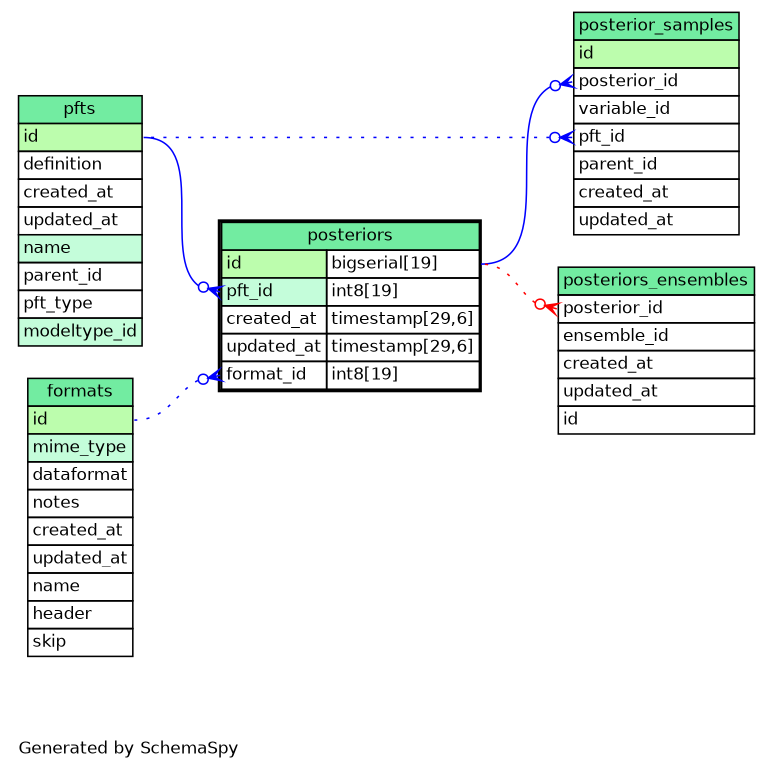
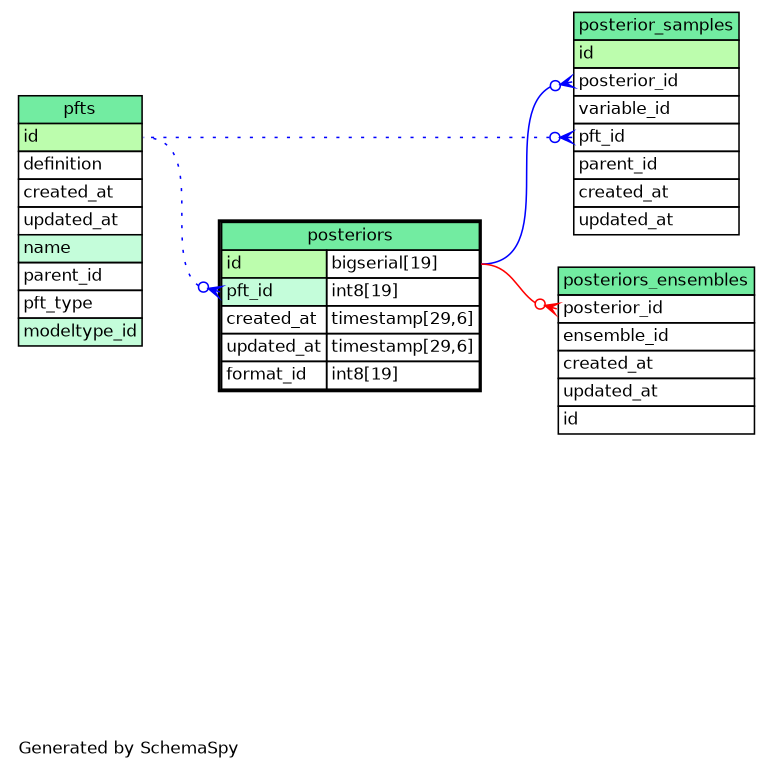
edge "pfts" -> "posteriors": style solid -> dotted
edge "posteriors" -> "posteriors_ensembles": style dotted -> solid
node "formats": removed
